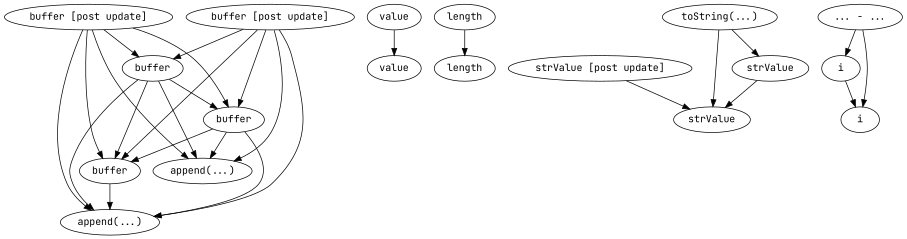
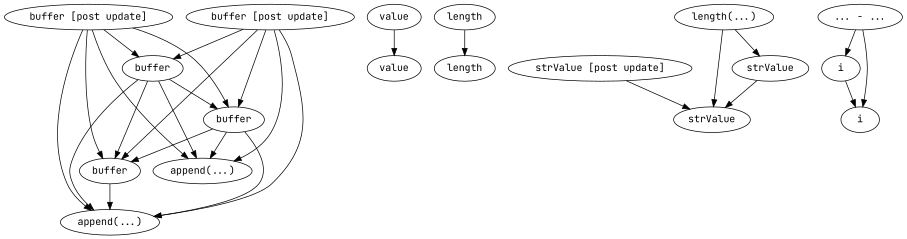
node "toString(...)": label "toString(...)" -> "length(...)"
